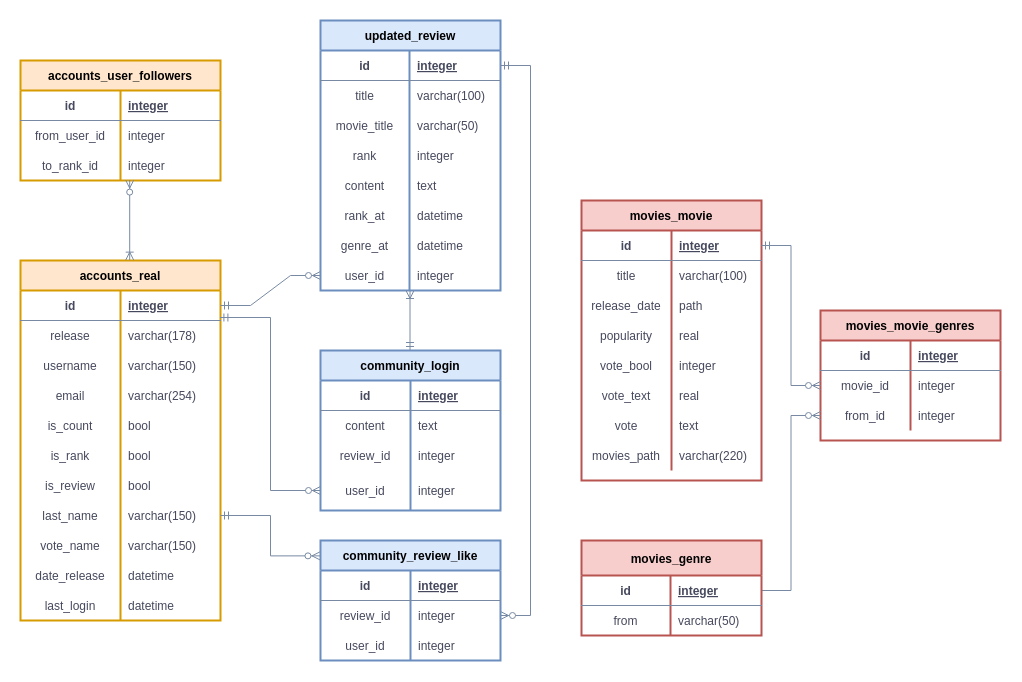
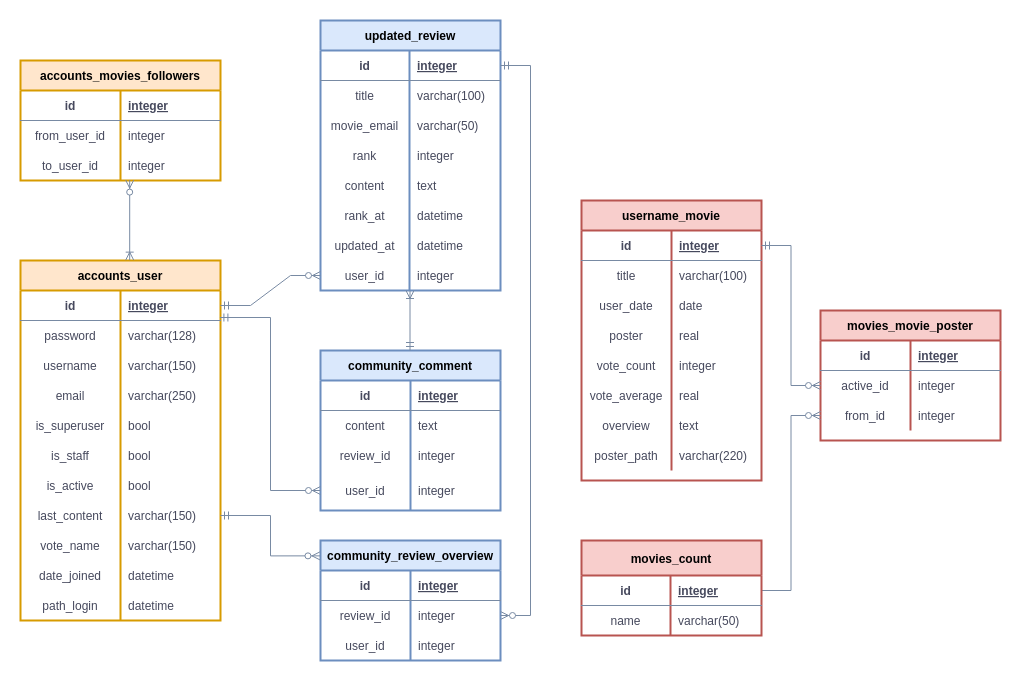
node "accounts_user_followers": label "accounts_user_followers" -> "accounts_movies_followers"
node "movie_title": label "movie_title" -> "movie_email"
node "to_rank_id": label "to_rank_id" -> "to_user_id"
node "movies_movie": label "movies_movie" -> "username_movie"
node "genre_at": label "genre_at" -> "updated_at"
node "accounts_real": label "accounts_real" -> "accounts_user"
node "release_date": label "release_date" -> "user_date"
node "path": label "path" -> "date"
node "movies_movie_genres": label "movies_movie_genres" -> "movies_movie_poster"
node "release": label "release" -> "password"
node "varchar(178)": label "varchar(178)" -> "varchar(128)"
node "popularity": label "popularity" -> "poster"
node "community_login": label "community_login" -> "community_comment"
node "vote_bool": label "vote_bool" -> "vote_count"
node "movie_id": label "movie_id" -> "active_id"
node "varchar(254)": label "varchar(254)" -> "varchar(250)"
node "vote_text": label "vote_text" -> "vote_average"
node "is_count": label "is_count" -> "is_superuser"
node "vote": label "vote" -> "overview"
node "is_rank": label "is_rank" -> "is_staff"
node "movies_path": label "movies_path" -> "poster_path"
node "is_review": label "is_review" -> "is_active"
node "last_name": label "last_name" -> "last_content"
node "community_review_like": label "community_review_like" -> "community_review_overview"
node "movies_genre": label "movies_genre" -> "movies_count"
node "date_release": label "date_release" -> "date_joined"
node "last_login": label "last_login" -> "path_login"
node "from": label "from" -> "name"
